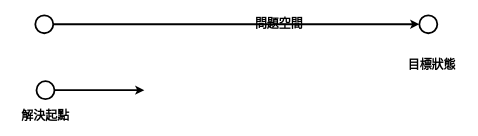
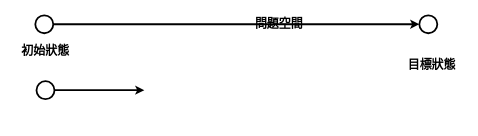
node "初始狀態": added
node "解決起點": removed
